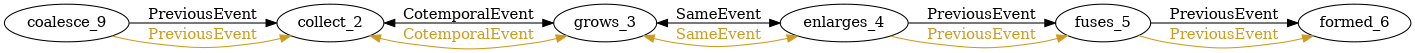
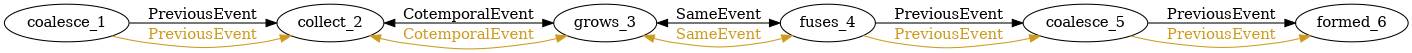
node "coalesce_9": label "coalesce_9" -> "coalesce_1"
node "enlarges_4": label "enlarges_4" -> "fuses_4"
node "fuses_5": label "fuses_5" -> "coalesce_5"
